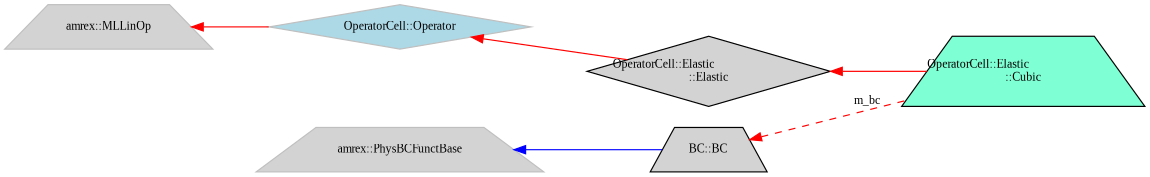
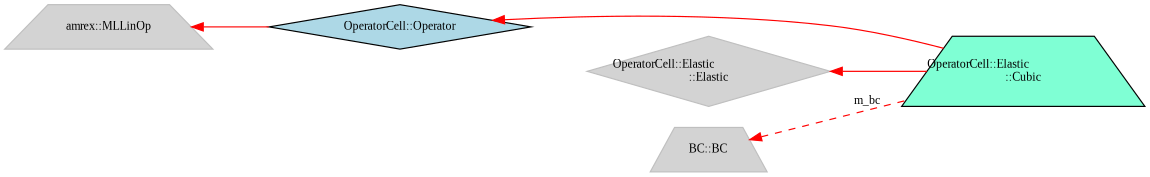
node "OperatorCell::Operator": color grey75 -> black
edge "OperatorCell::Elastic ::Elastic" -> "OperatorCell::Operator": now "OperatorCell::Elastic ::Cubic" -> "OperatorCell::Operator"
node "OperatorCell::Elastic ::Elastic": color black -> grey75
node "amrex::PhysBCFunctBase": removed
node "BC::BC": color black -> grey75
